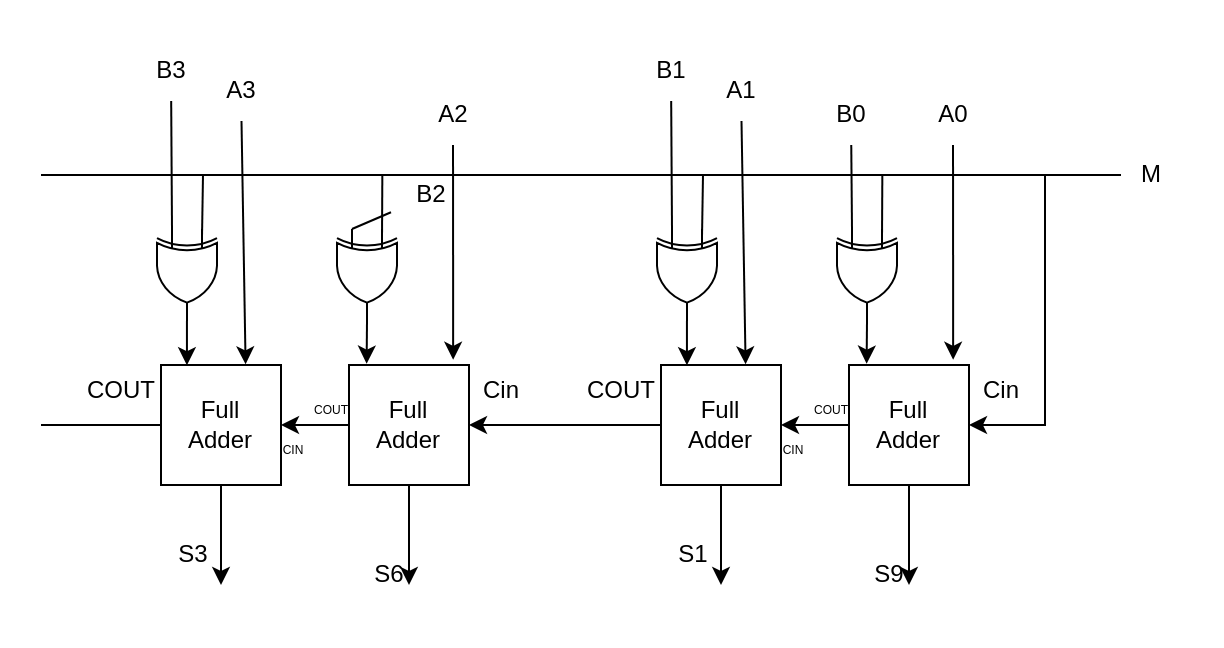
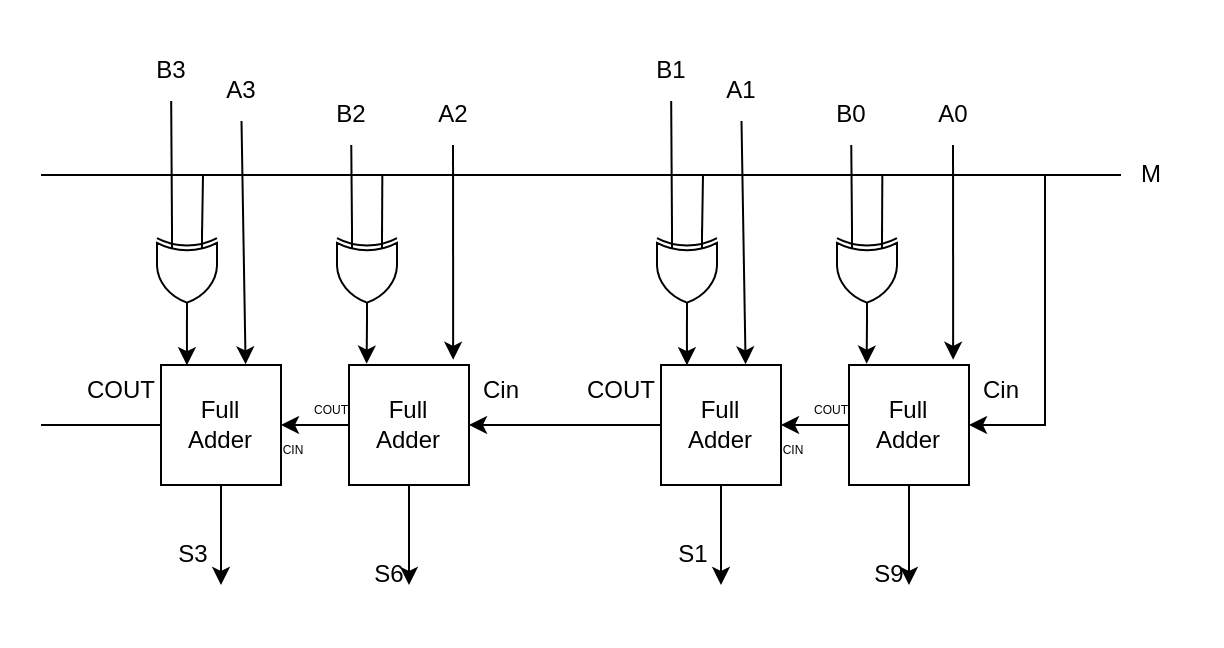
node "B2": moved (431, 195) -> (351, 115)
